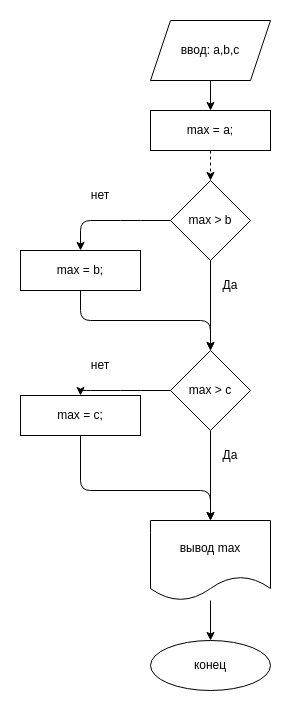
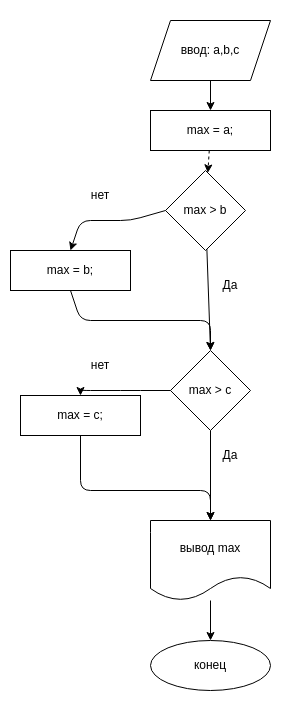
node "max > b": moved (211, 221) -> (206, 211)
node "max = b;": moved (81, 271) -> (71, 271)
